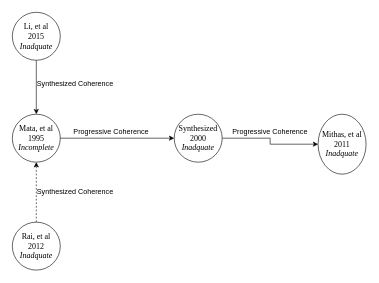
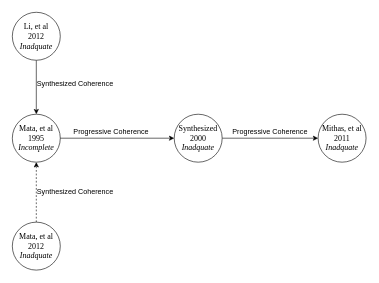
node "Li, et al 2015 Inadquate": label "Li, et al 2015 Inadquate" -> "Li, et al 2012 Inadquate"
node "Mithas, et al 2011 Inadquate": size 48x60 -> 48x48
node "Rai, et al 2012 Inadquate": label "Rai, et al 2012 Inadquate" -> "Mata, et al 2012 Inadquate"
